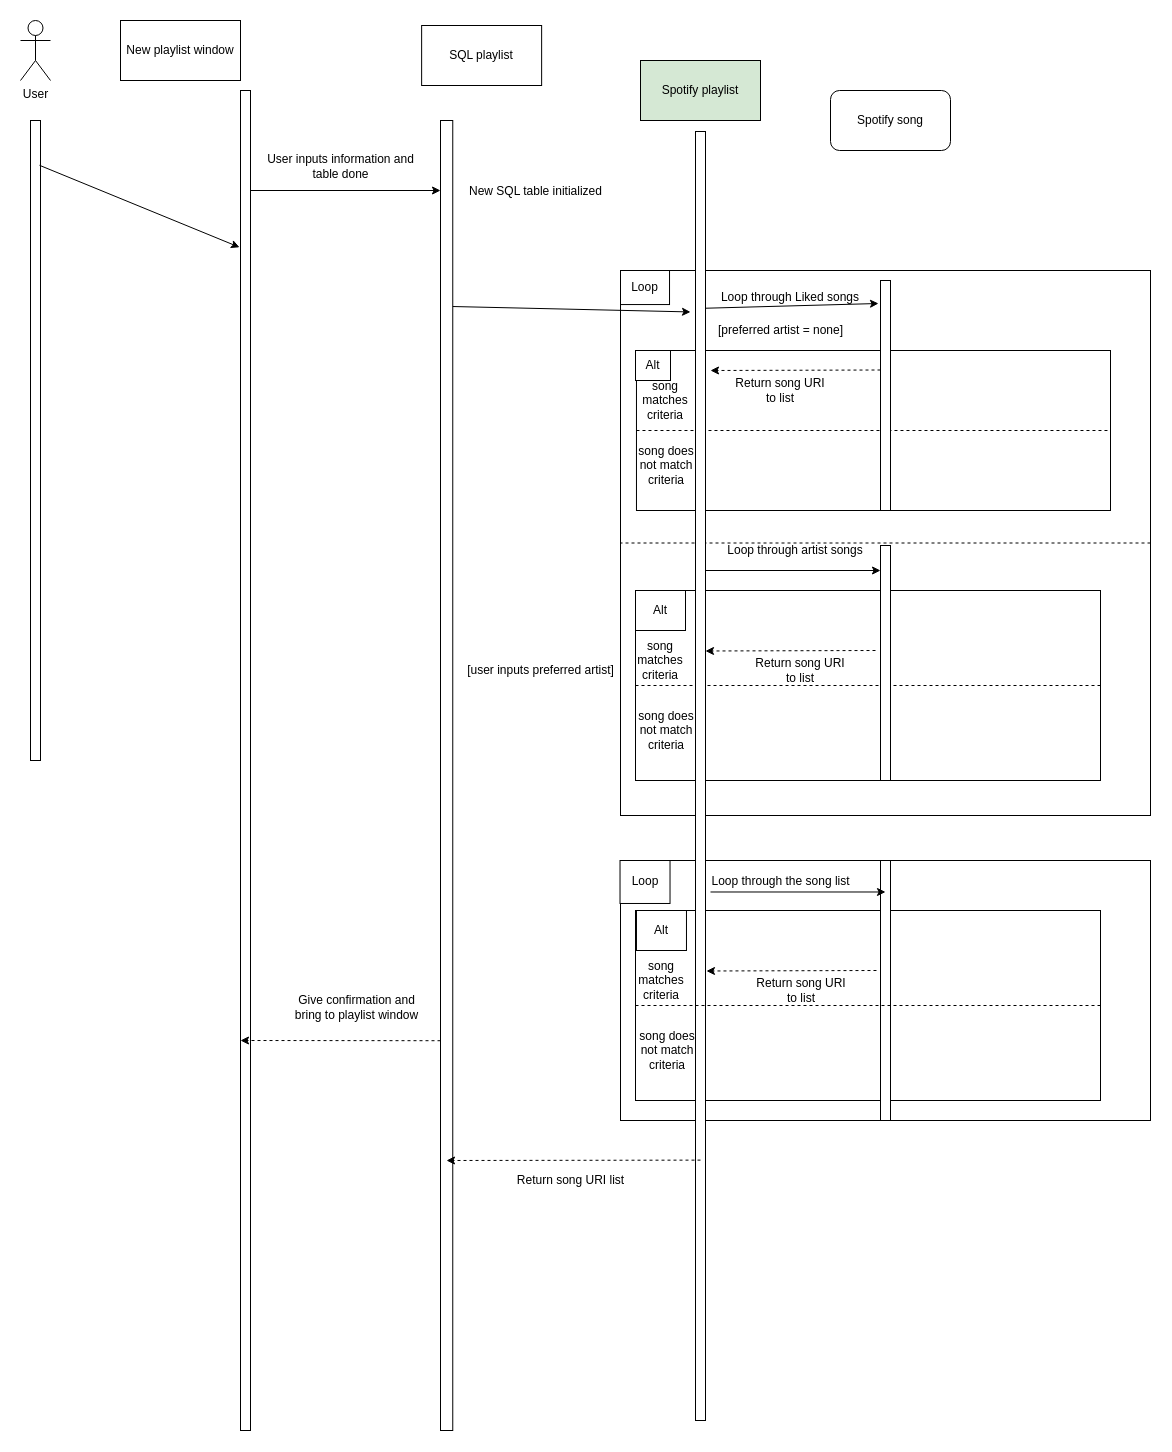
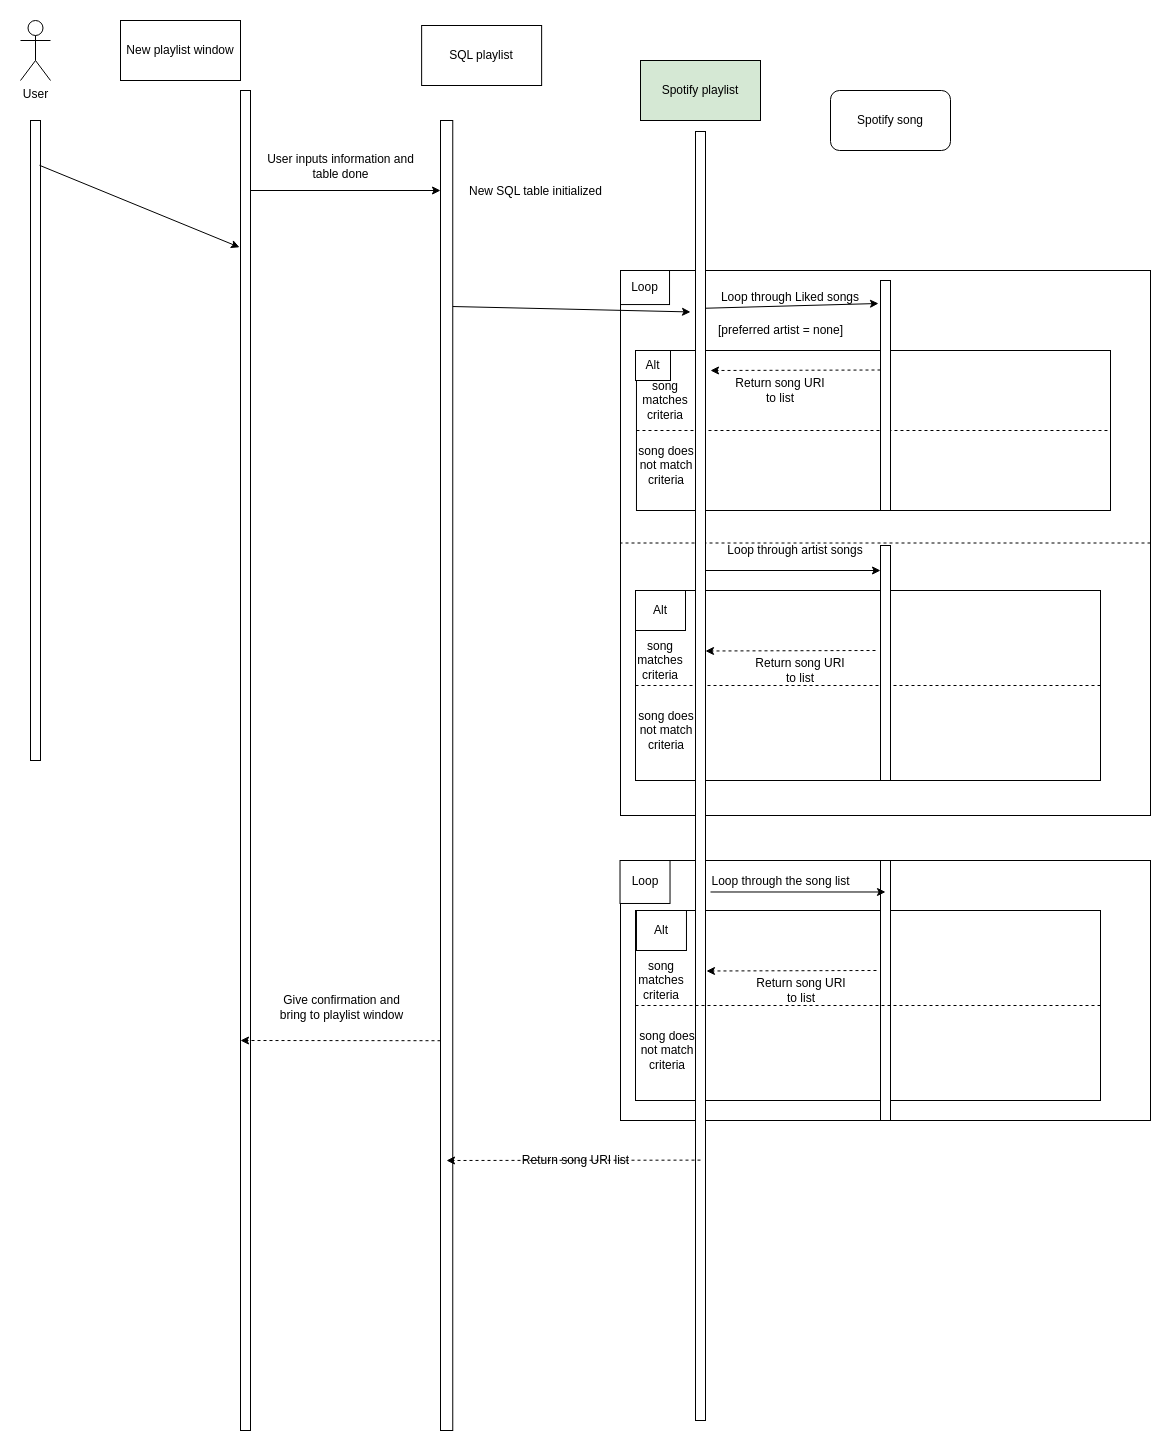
node "[user inputs preferred artist]": removed
node "Give confirmation and bring to playlist window": moved (357, 1008) -> (342, 1008)
node "Return song URI list": moved (570, 1181) -> (575, 1161)
